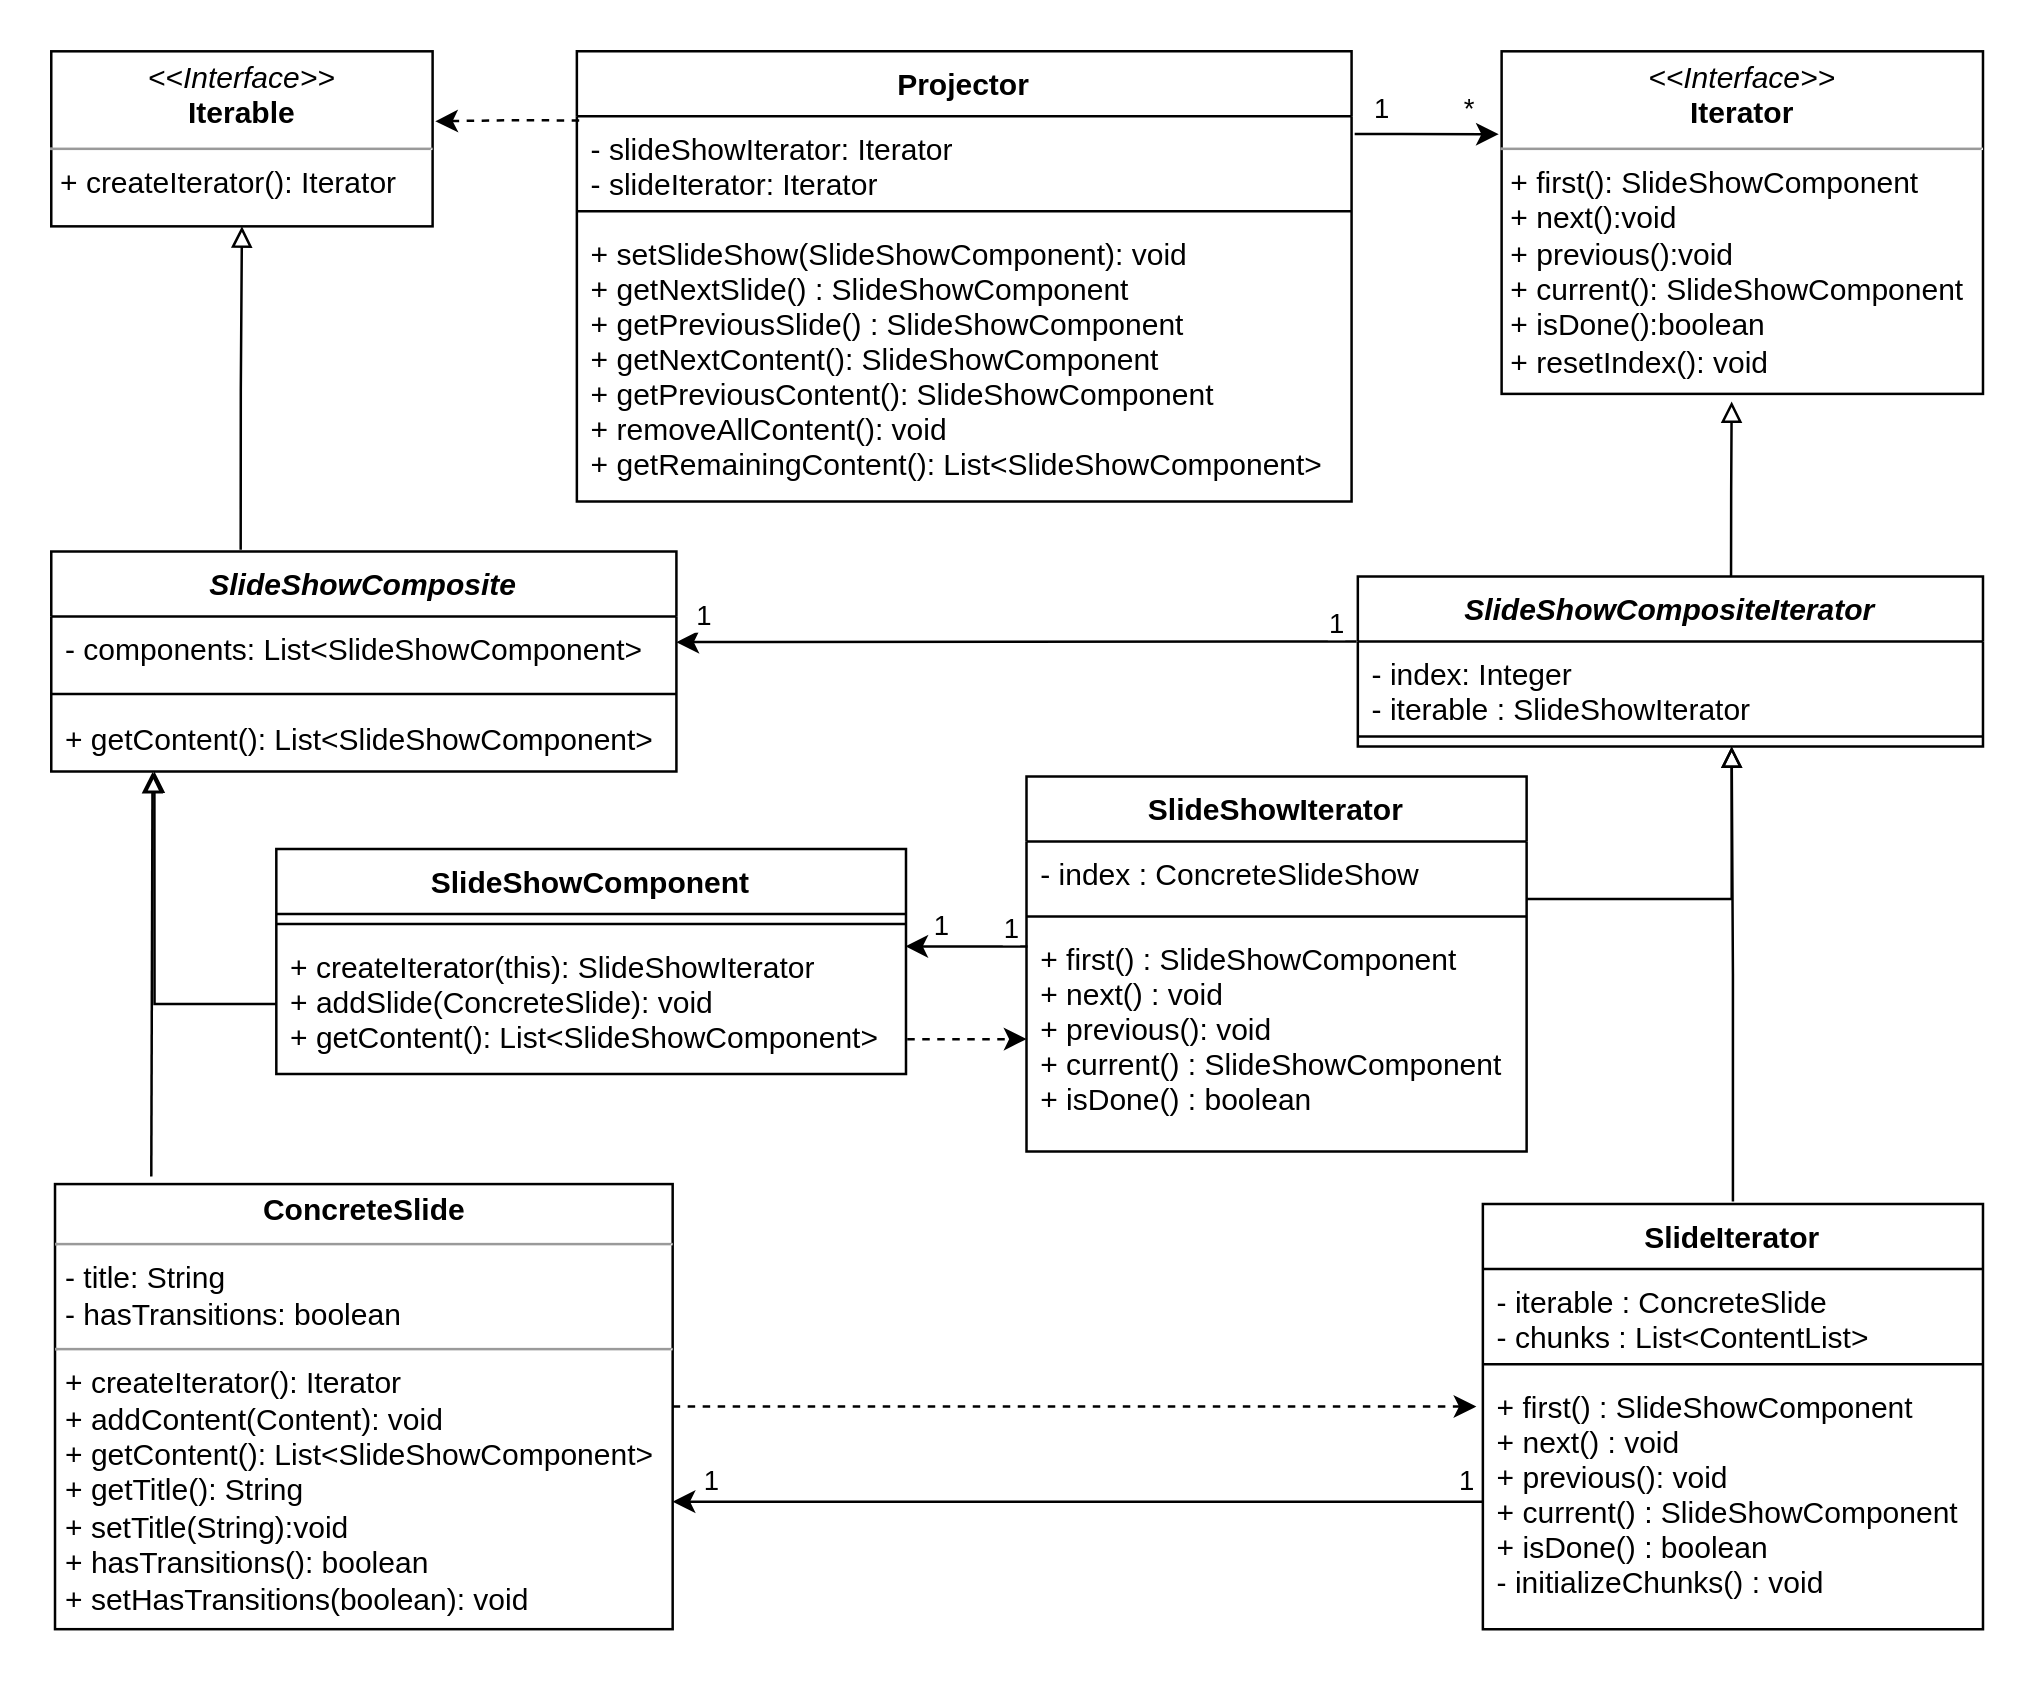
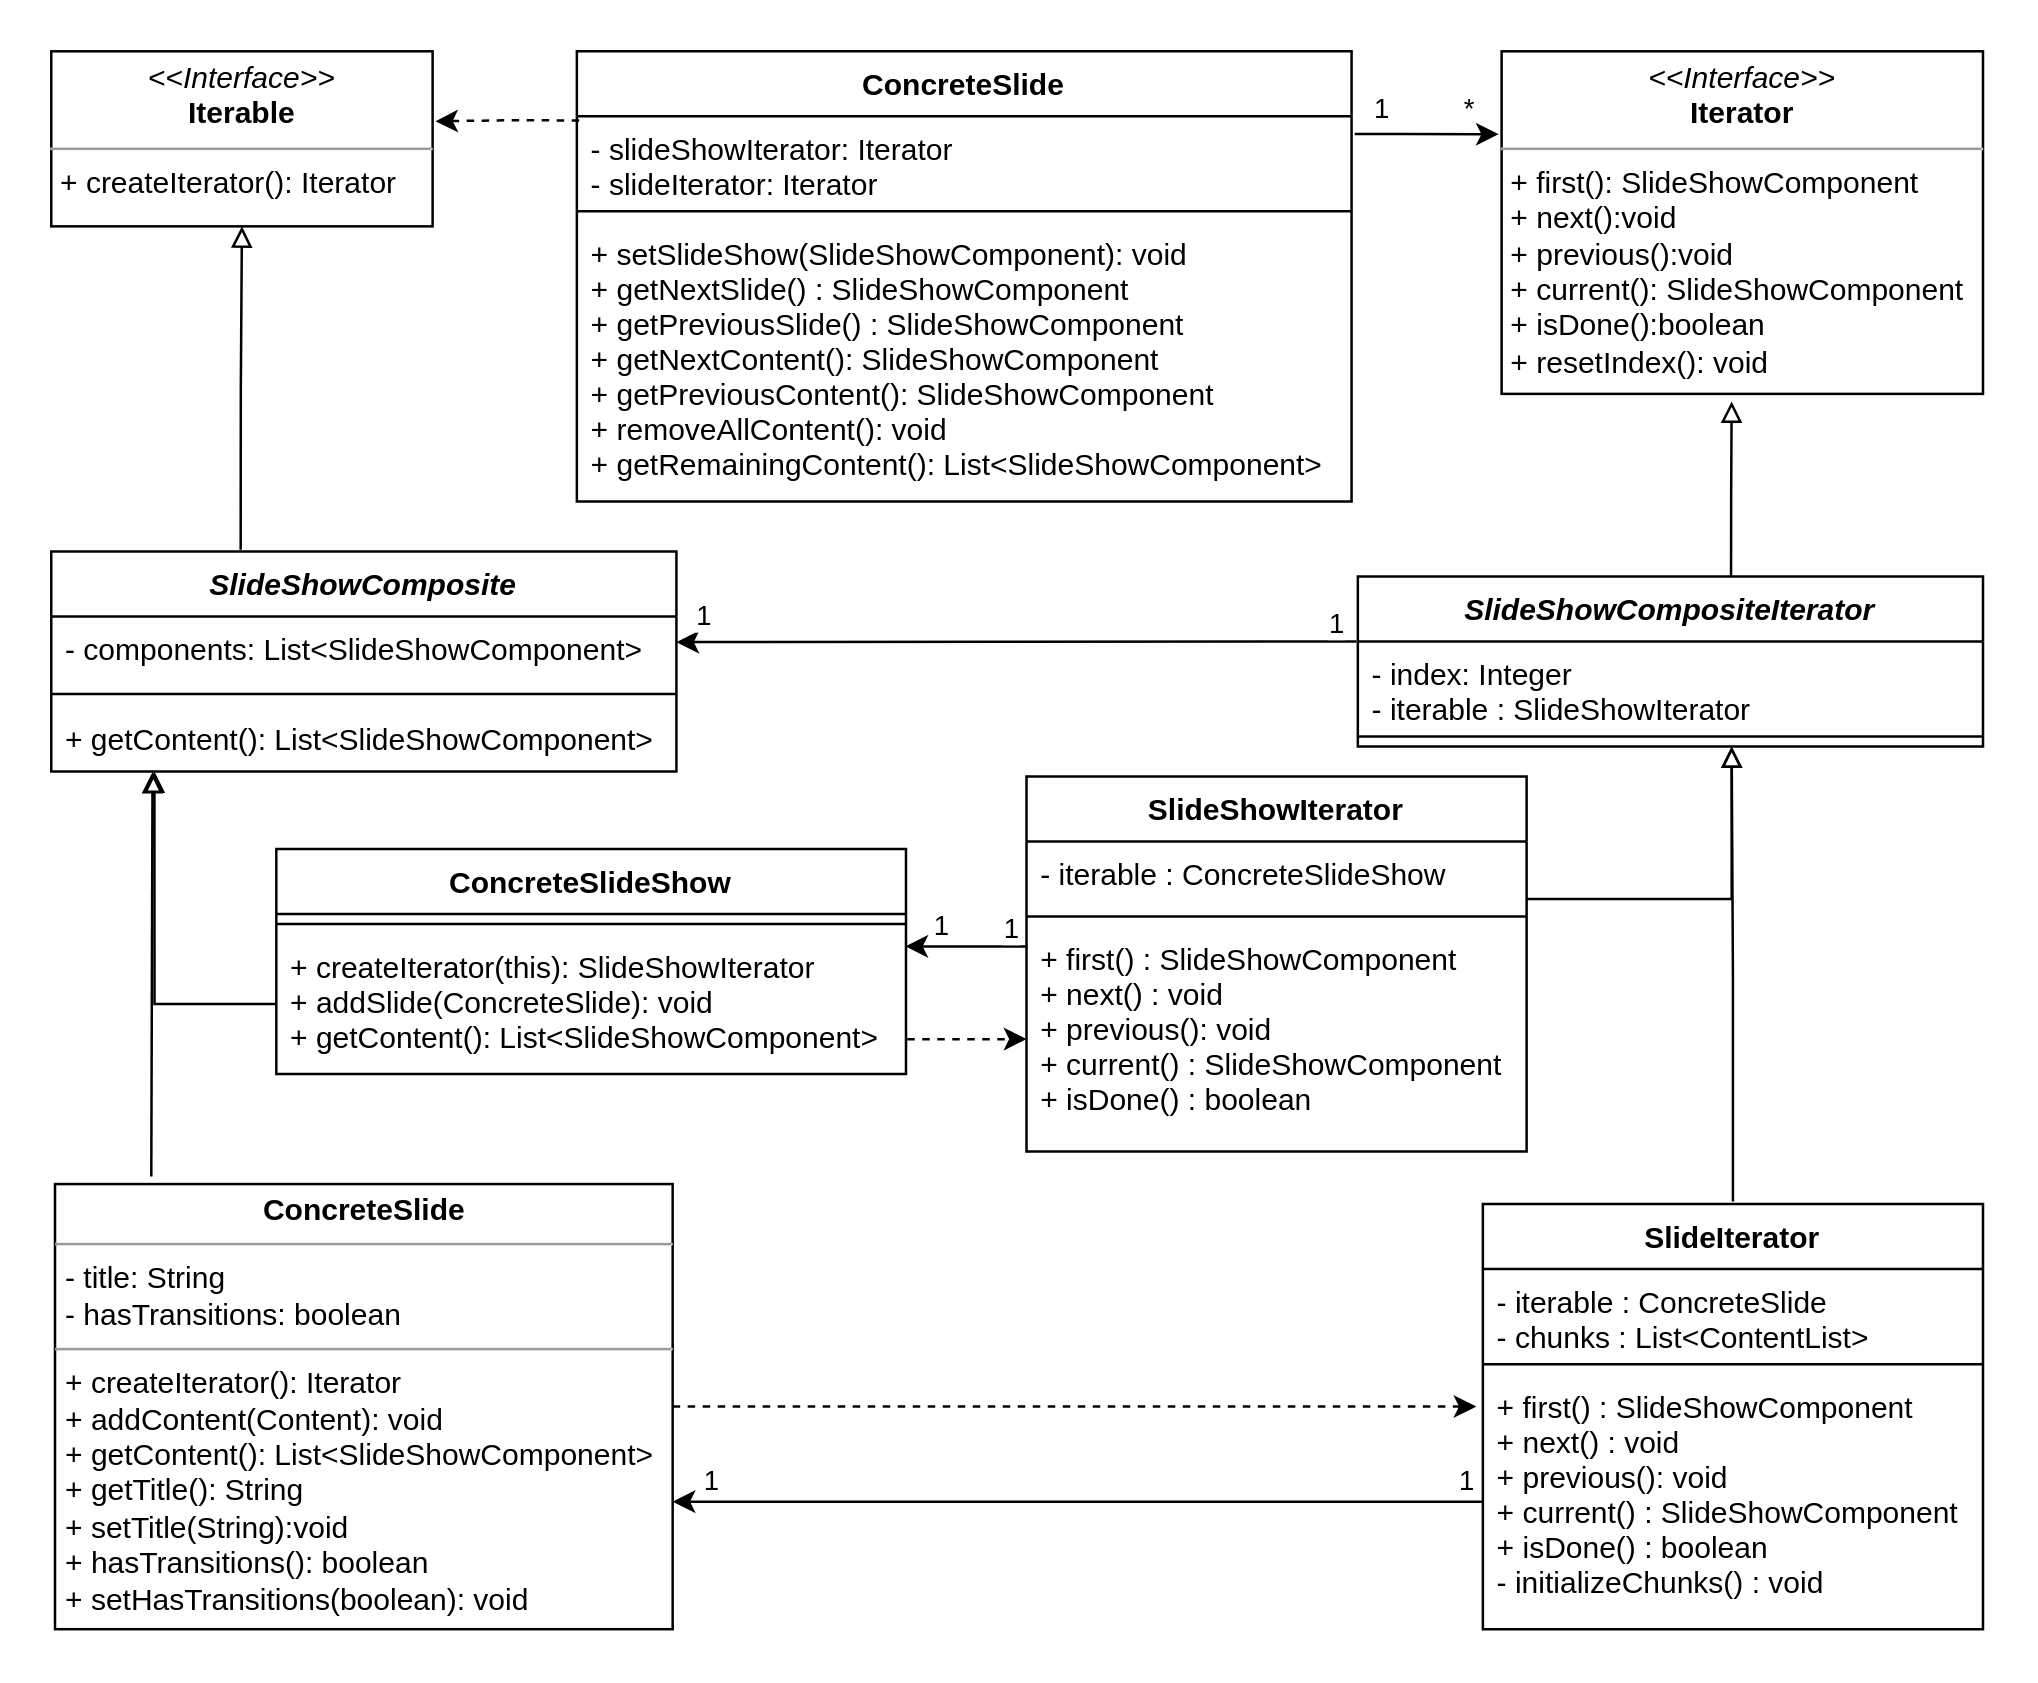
node "Projector": label "Projector" -> "ConcreteSlide"
node "- index : ConcreteSlideShow": label "- index : ConcreteSlideShow" -> "- iterable : ConcreteSlideShow"
node "SlideShowComponent": label "SlideShowComponent" -> "ConcreteSlideShow"
